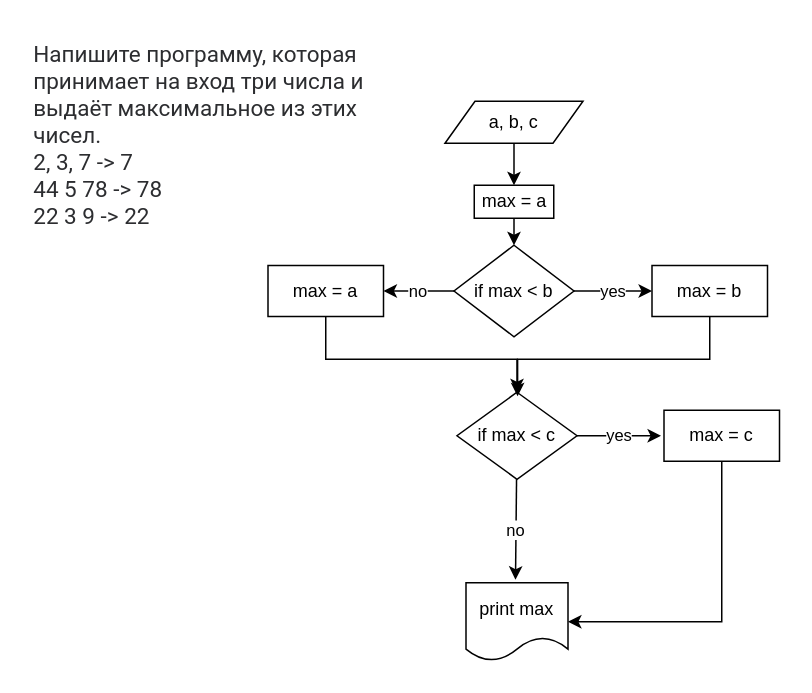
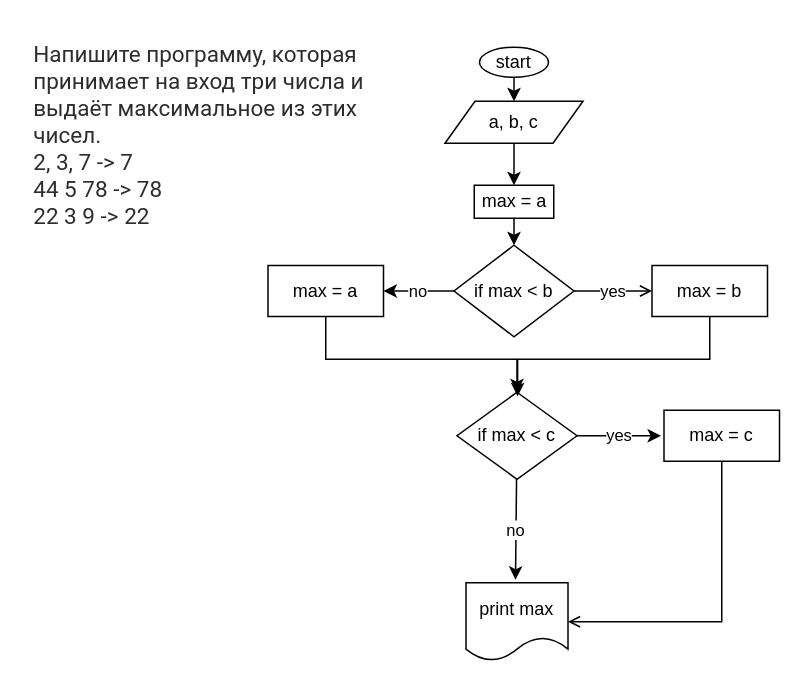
node "start": added
edge "start" -> "a, b, c": added
edge "if max < b" -> "max = b": arrowhead classic -> open
edge "max = c" -> "print max": arrowhead classic -> open
